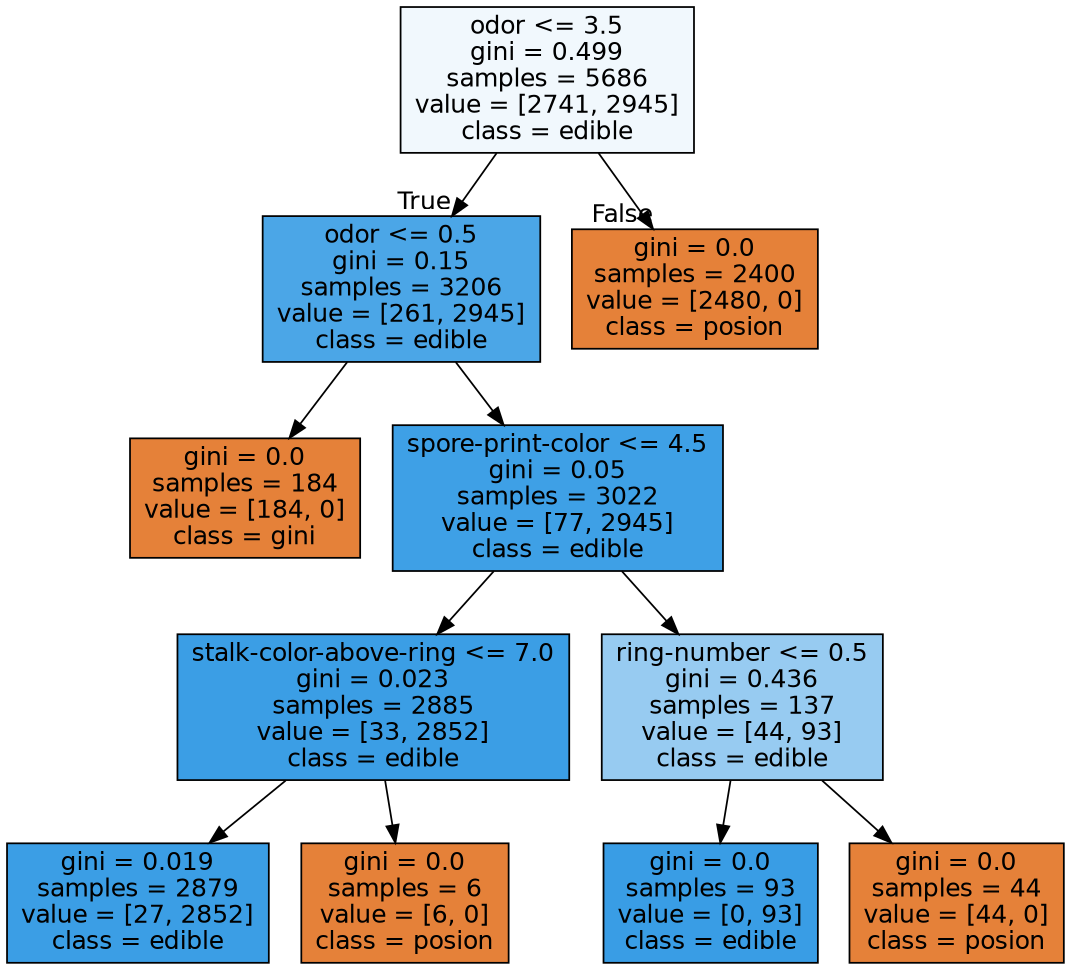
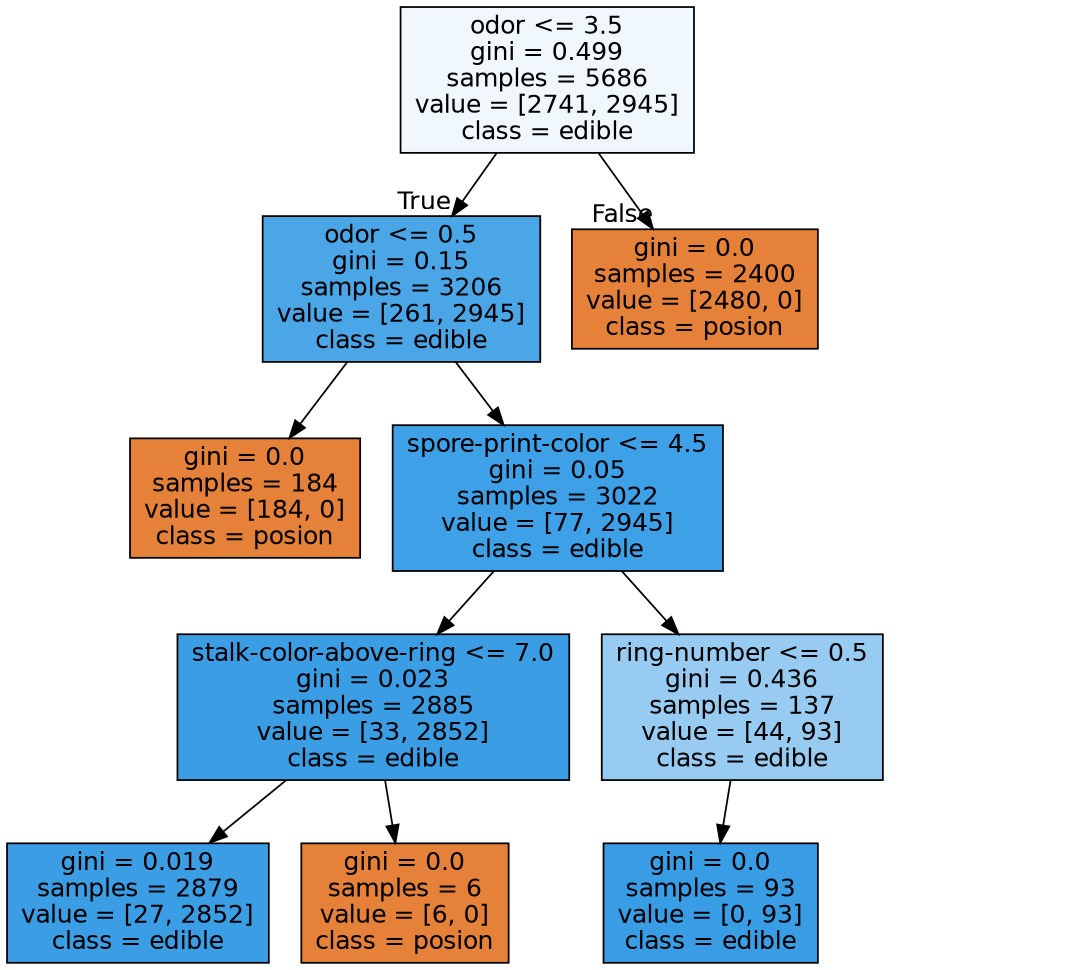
node "gini = 0.0 samples = 184 value = [184, 0] class = gini": label "gini = 0.0 samples = 184 value = [184, 0] class = gini" -> "gini = 0.0 samples = 184 value = [184, 0] class = posion"
node "gini = 0.0 samples = 44 value = [44, 0] class = posion": removed
